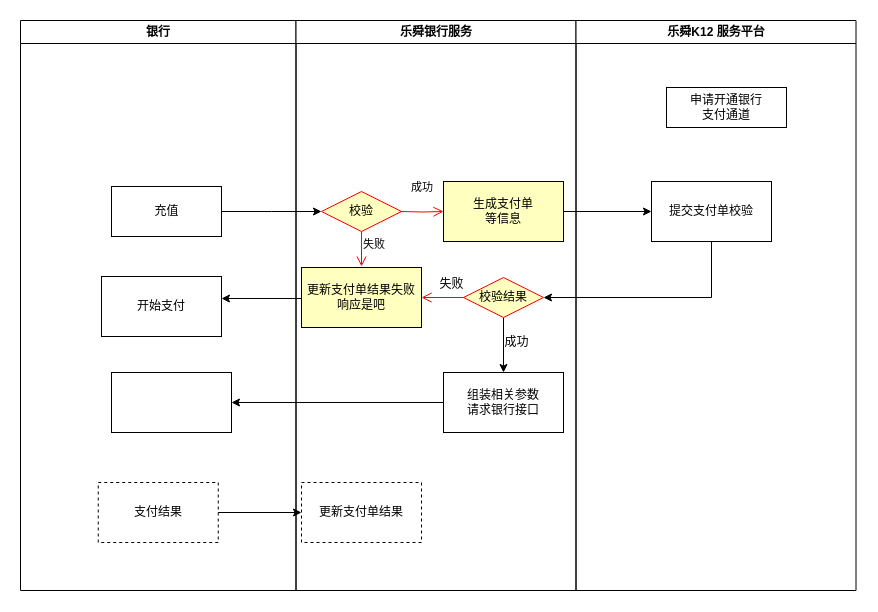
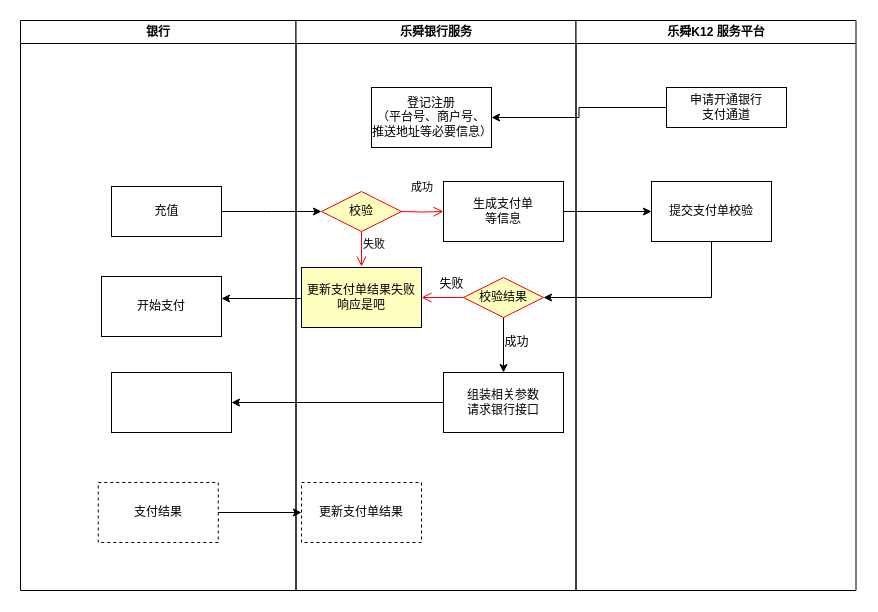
edge "申请开通银行 支付通道" -> "登记注册 （平台号、商户号、推送地址等必要信息）": added
node "登记注册 （平台号、商户号、推送地址等必要信息）": added
node "生成支付单 等信息": fillcolor #ffffc0 -> #ffffff
